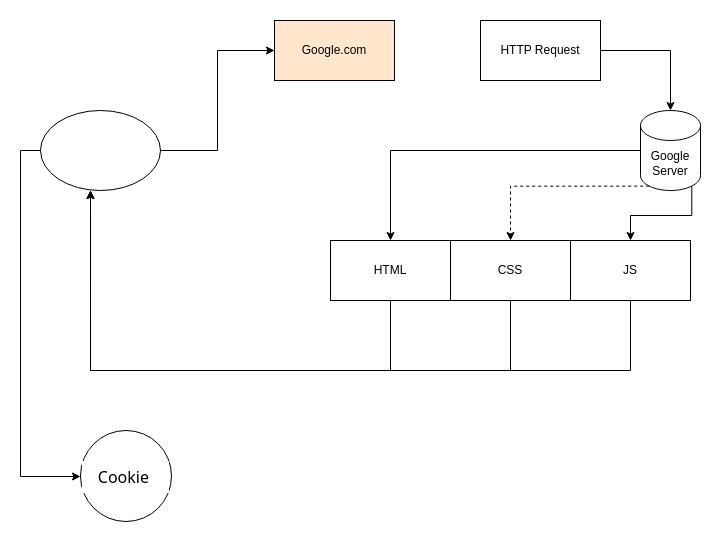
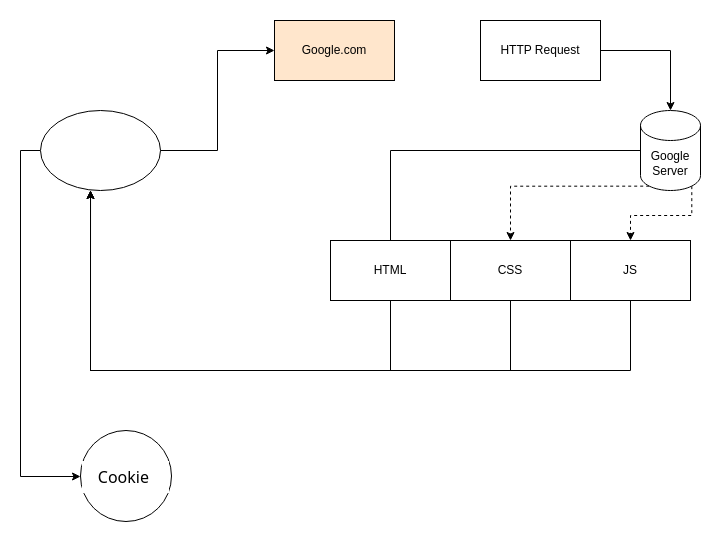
edge "Google Server" -> "JS": style solid -> dashed
edge "Google Server" -> "HTML": arrowhead classic -> none
